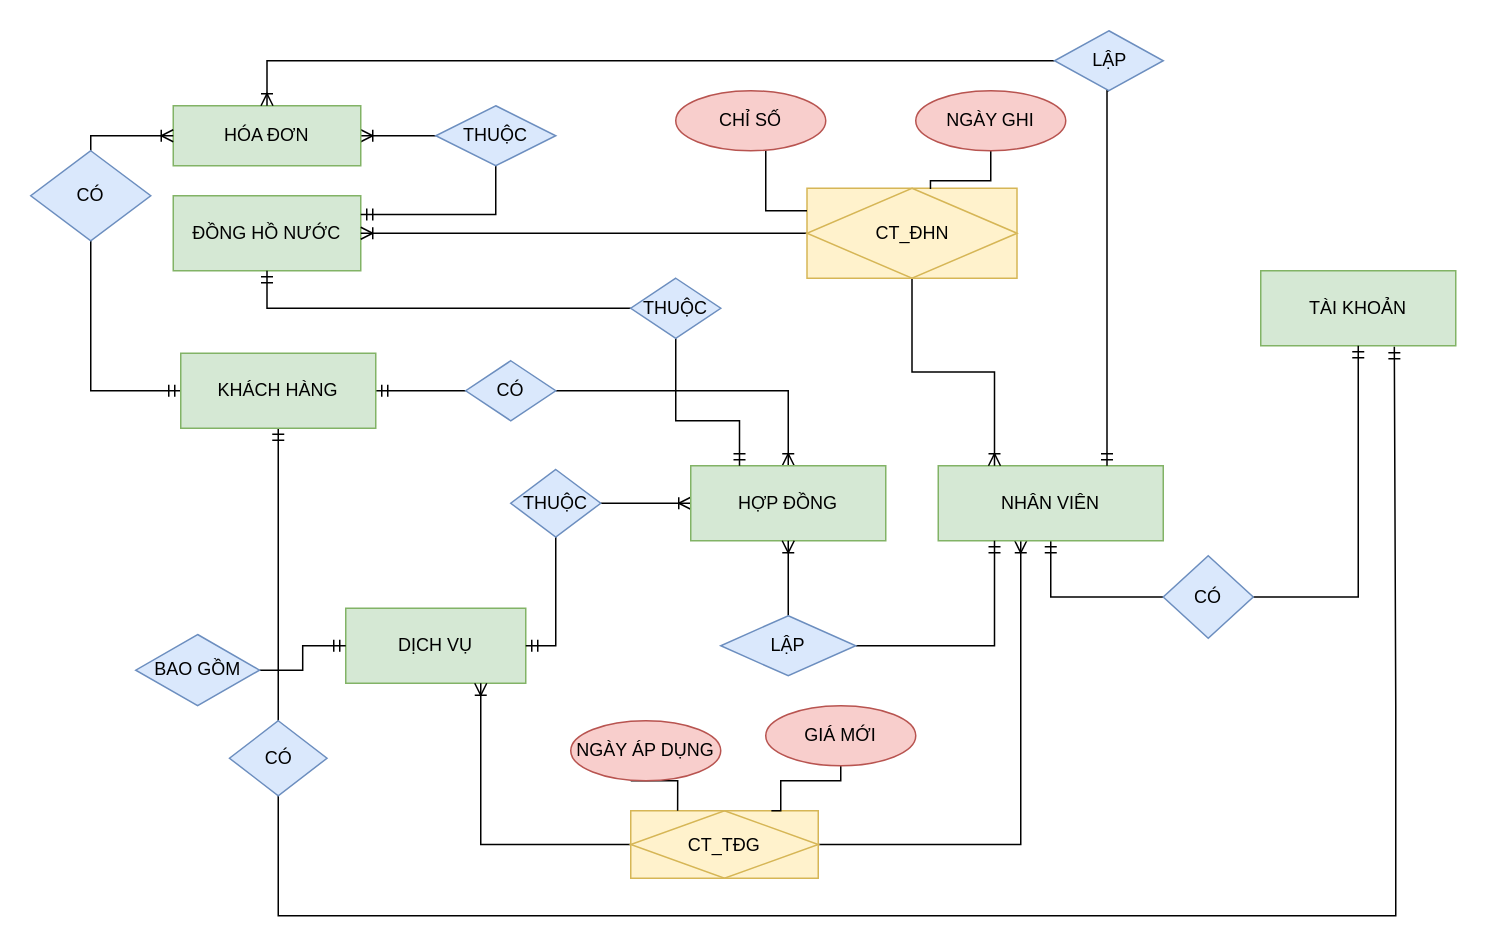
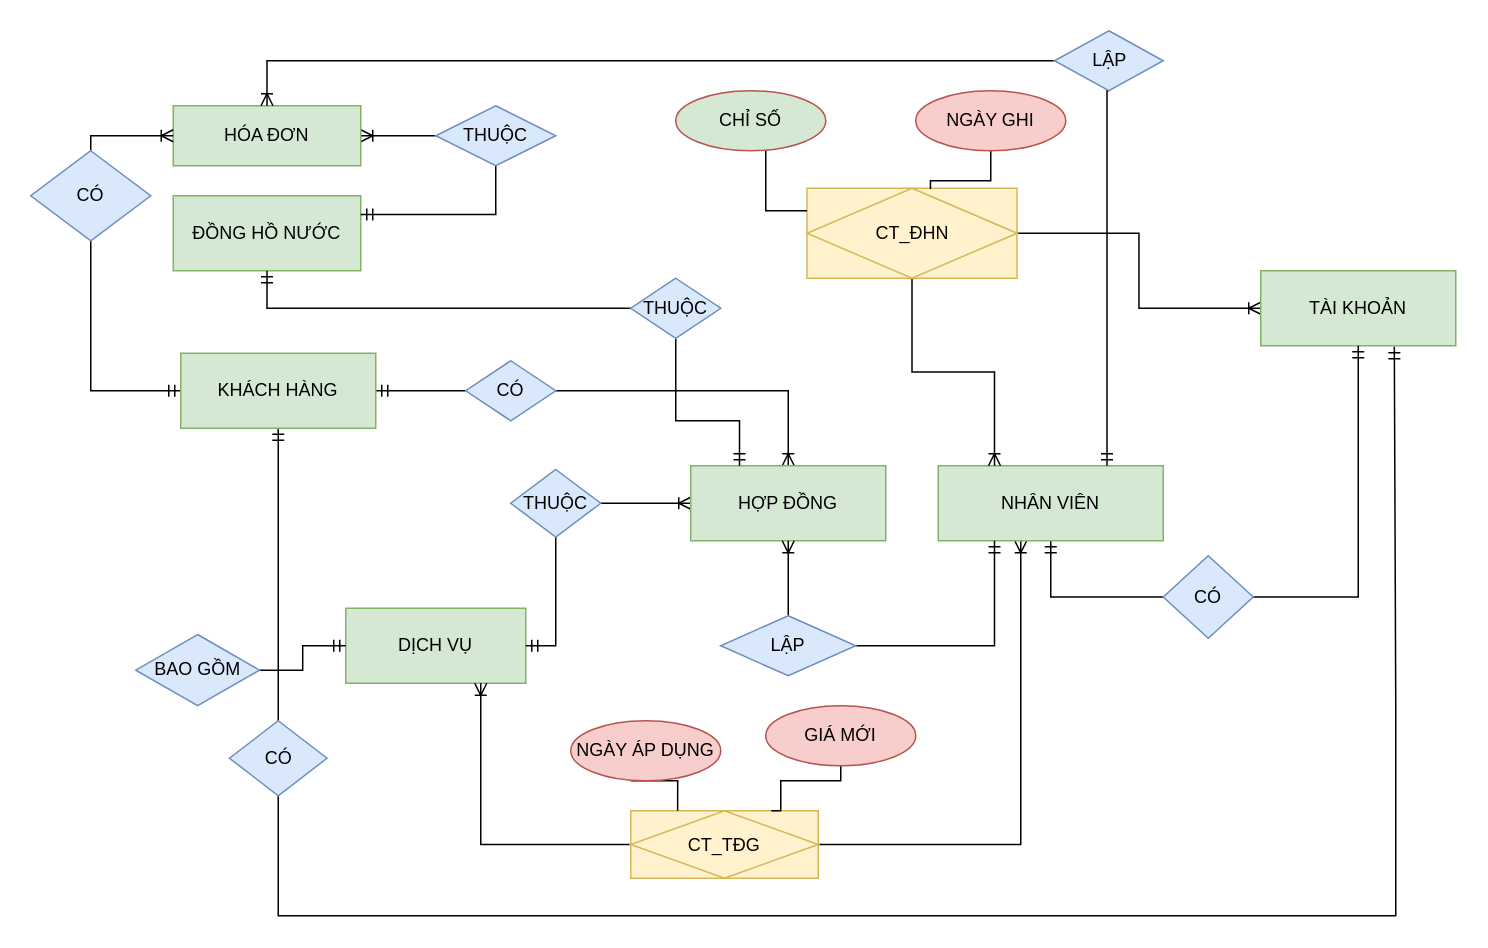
node "CHỈ SỐ": fillcolor #f8cecc -> #d5e8d4
edge "CT_ĐHN" -> "ĐỒNG HỒ NƯỚC": now "CT_ĐHN" -> "TÀI KHOẢN"
